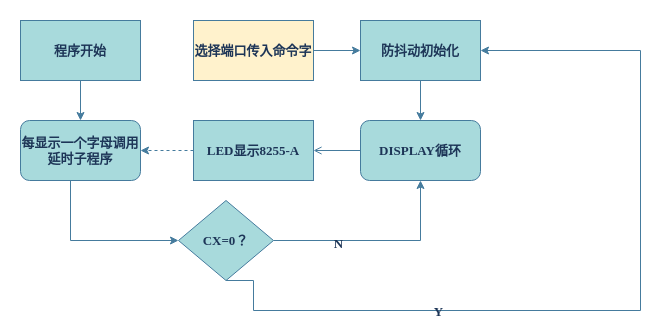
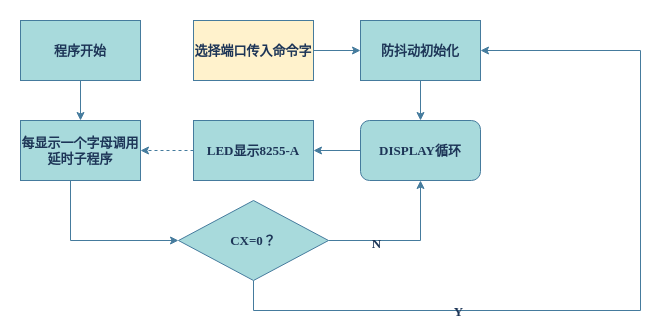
node "每显示一个字母调用延时子程序": shape rounded rectangle -> rectangle
edge "DISPLAY循环" -> "LED显示8255-A": arrowhead open -> classic
node "CX=0？": size 95x80 -> 150x80
